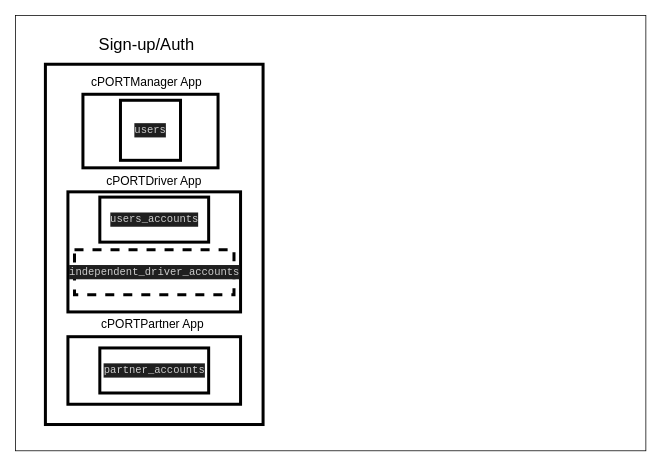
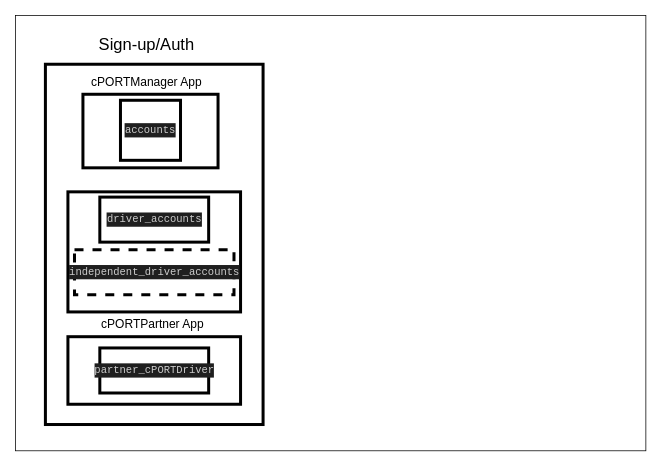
node "users": label "users" -> "accounts"
node "cPORTDriver App": removed
node "users_accounts": label "users_accounts" -> "driver_accounts"
node "partner_accounts": label "partner_accounts" -> "partner_cPORTDriver"
